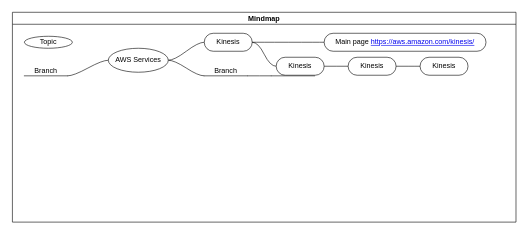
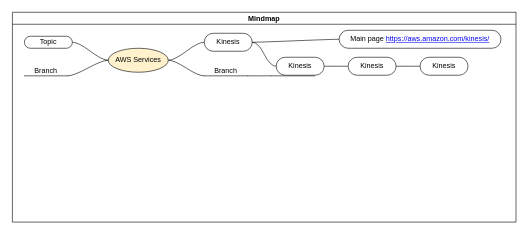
node "Topic": shape ellipse -> rounded rectangle
node "Main page https://aws.amazon.com/kinesis/": moved (405, 42) -> (420, 39)
edge "Topic" -- "AWS Services": added
node "AWS Services": fillcolor #ffffff -> #fff2cc
